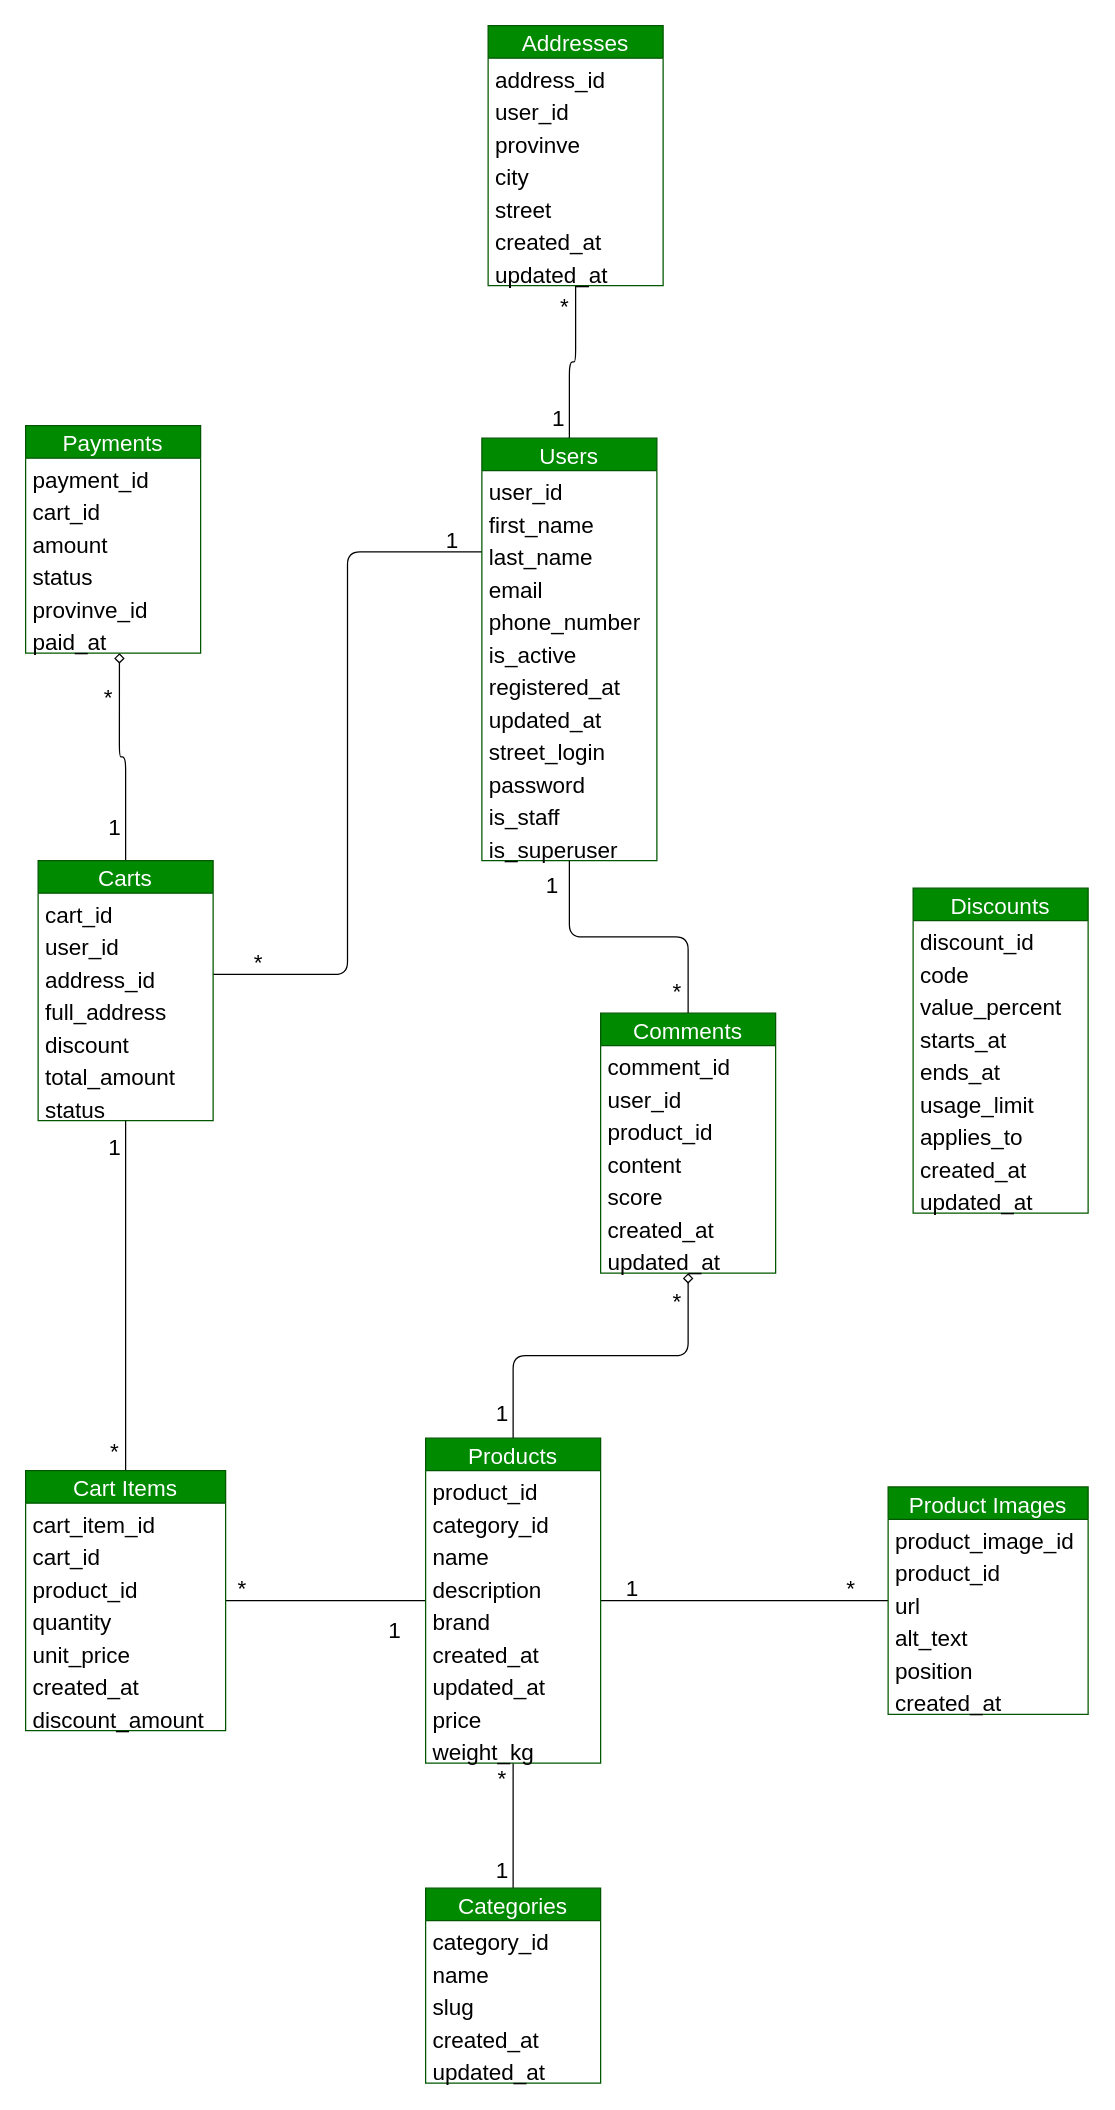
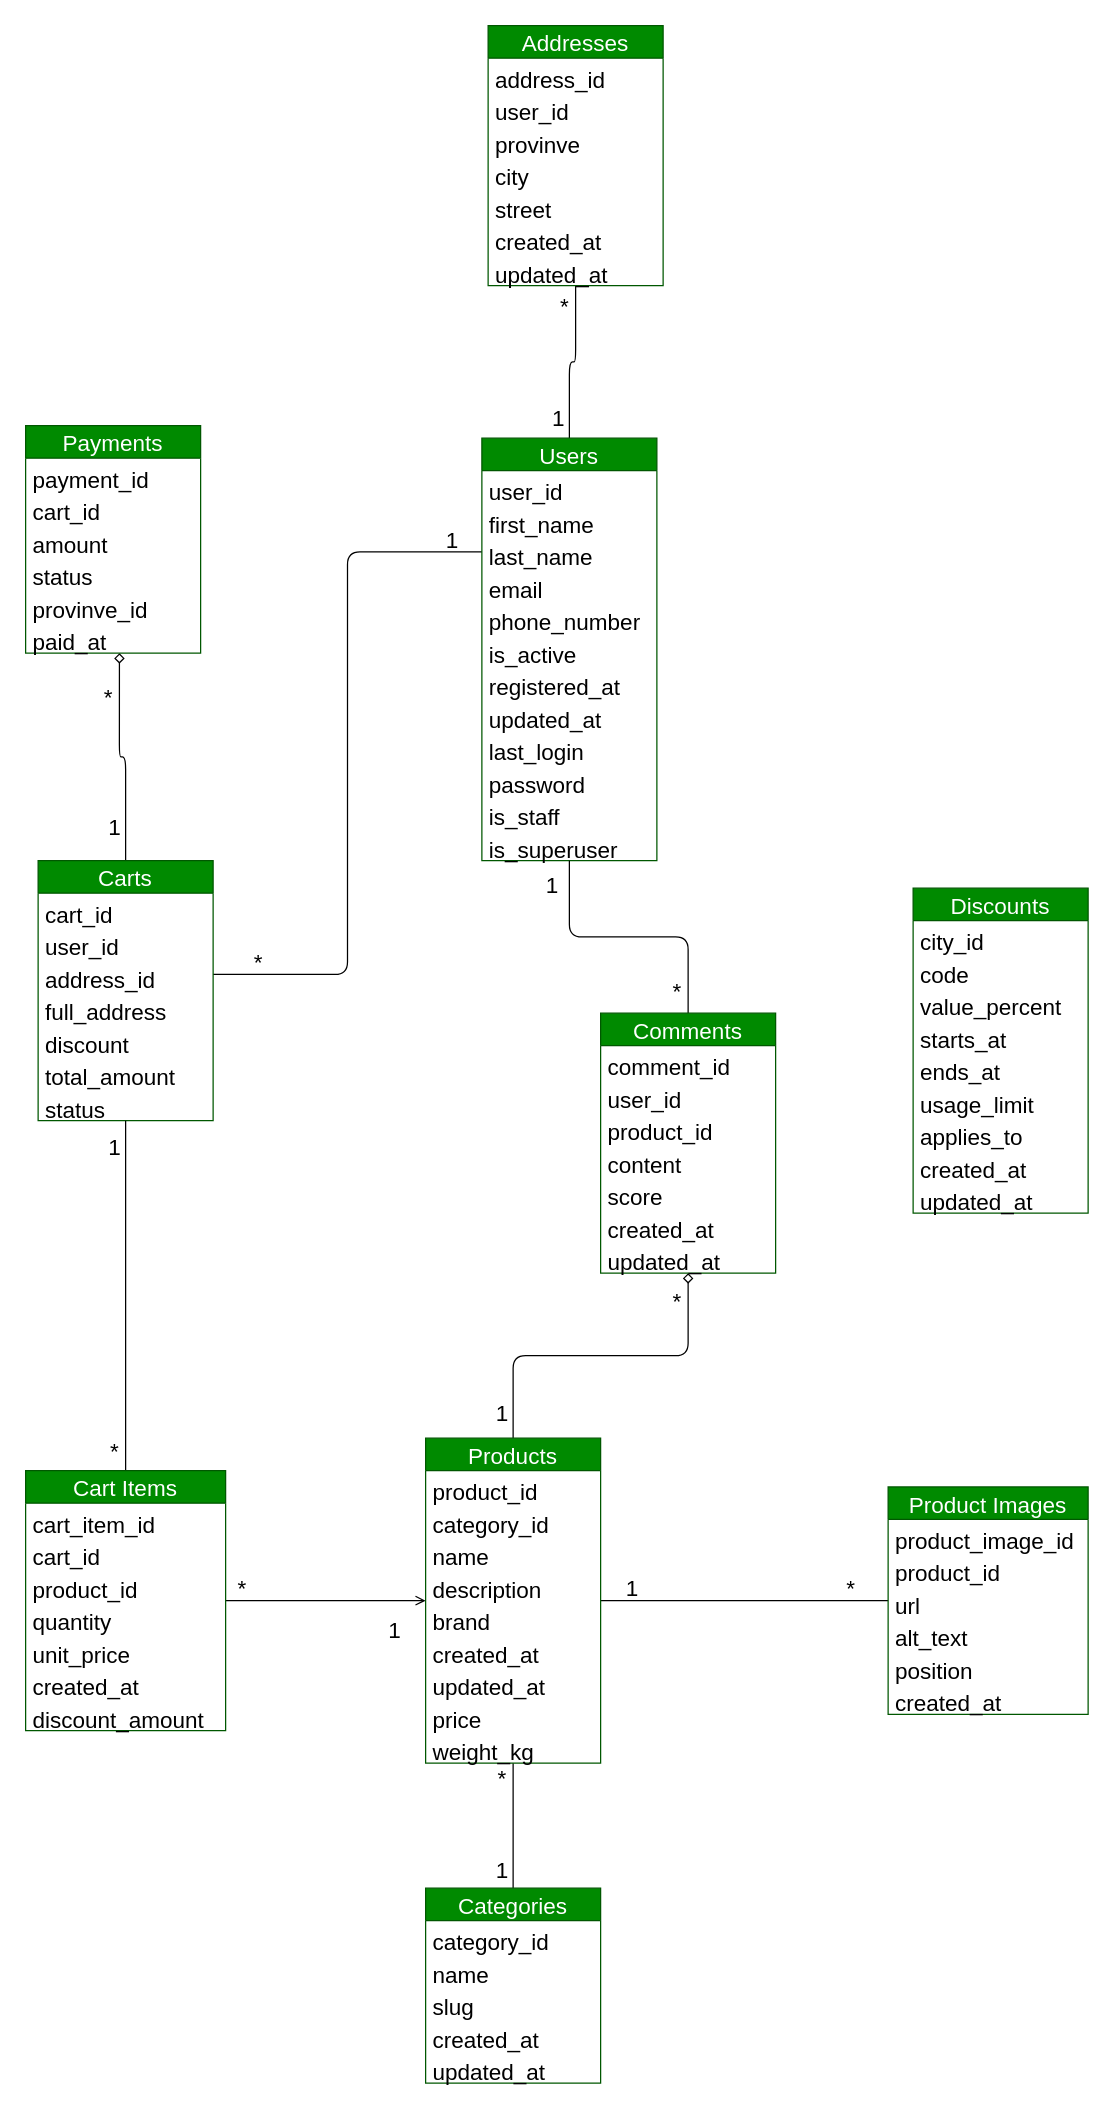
node "street_login": label "street_login" -> "last_login"
node "discount_id": label "discount_id" -> "city_id"
edge "Cart Items" -- "Products": arrowhead none -> open
